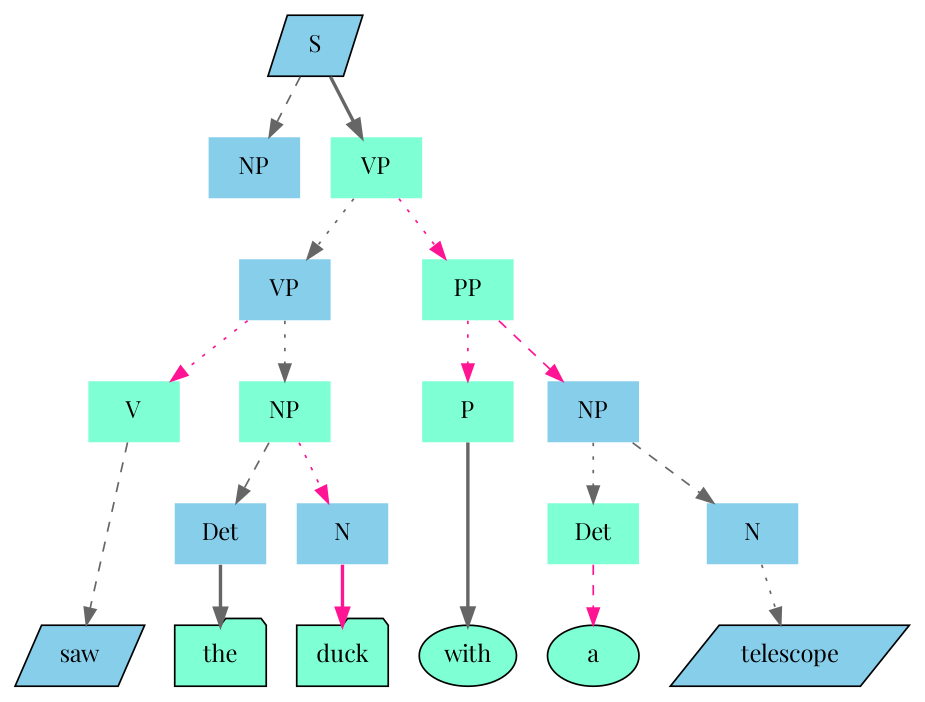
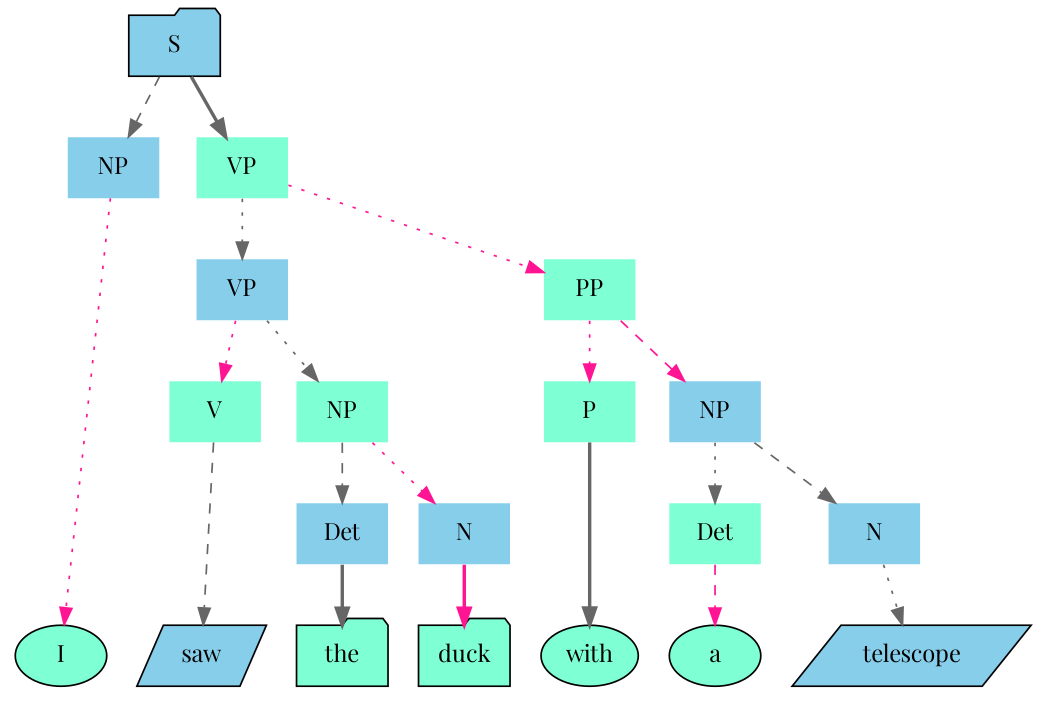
node "S": shape parallelogram -> folder
node "I": added
